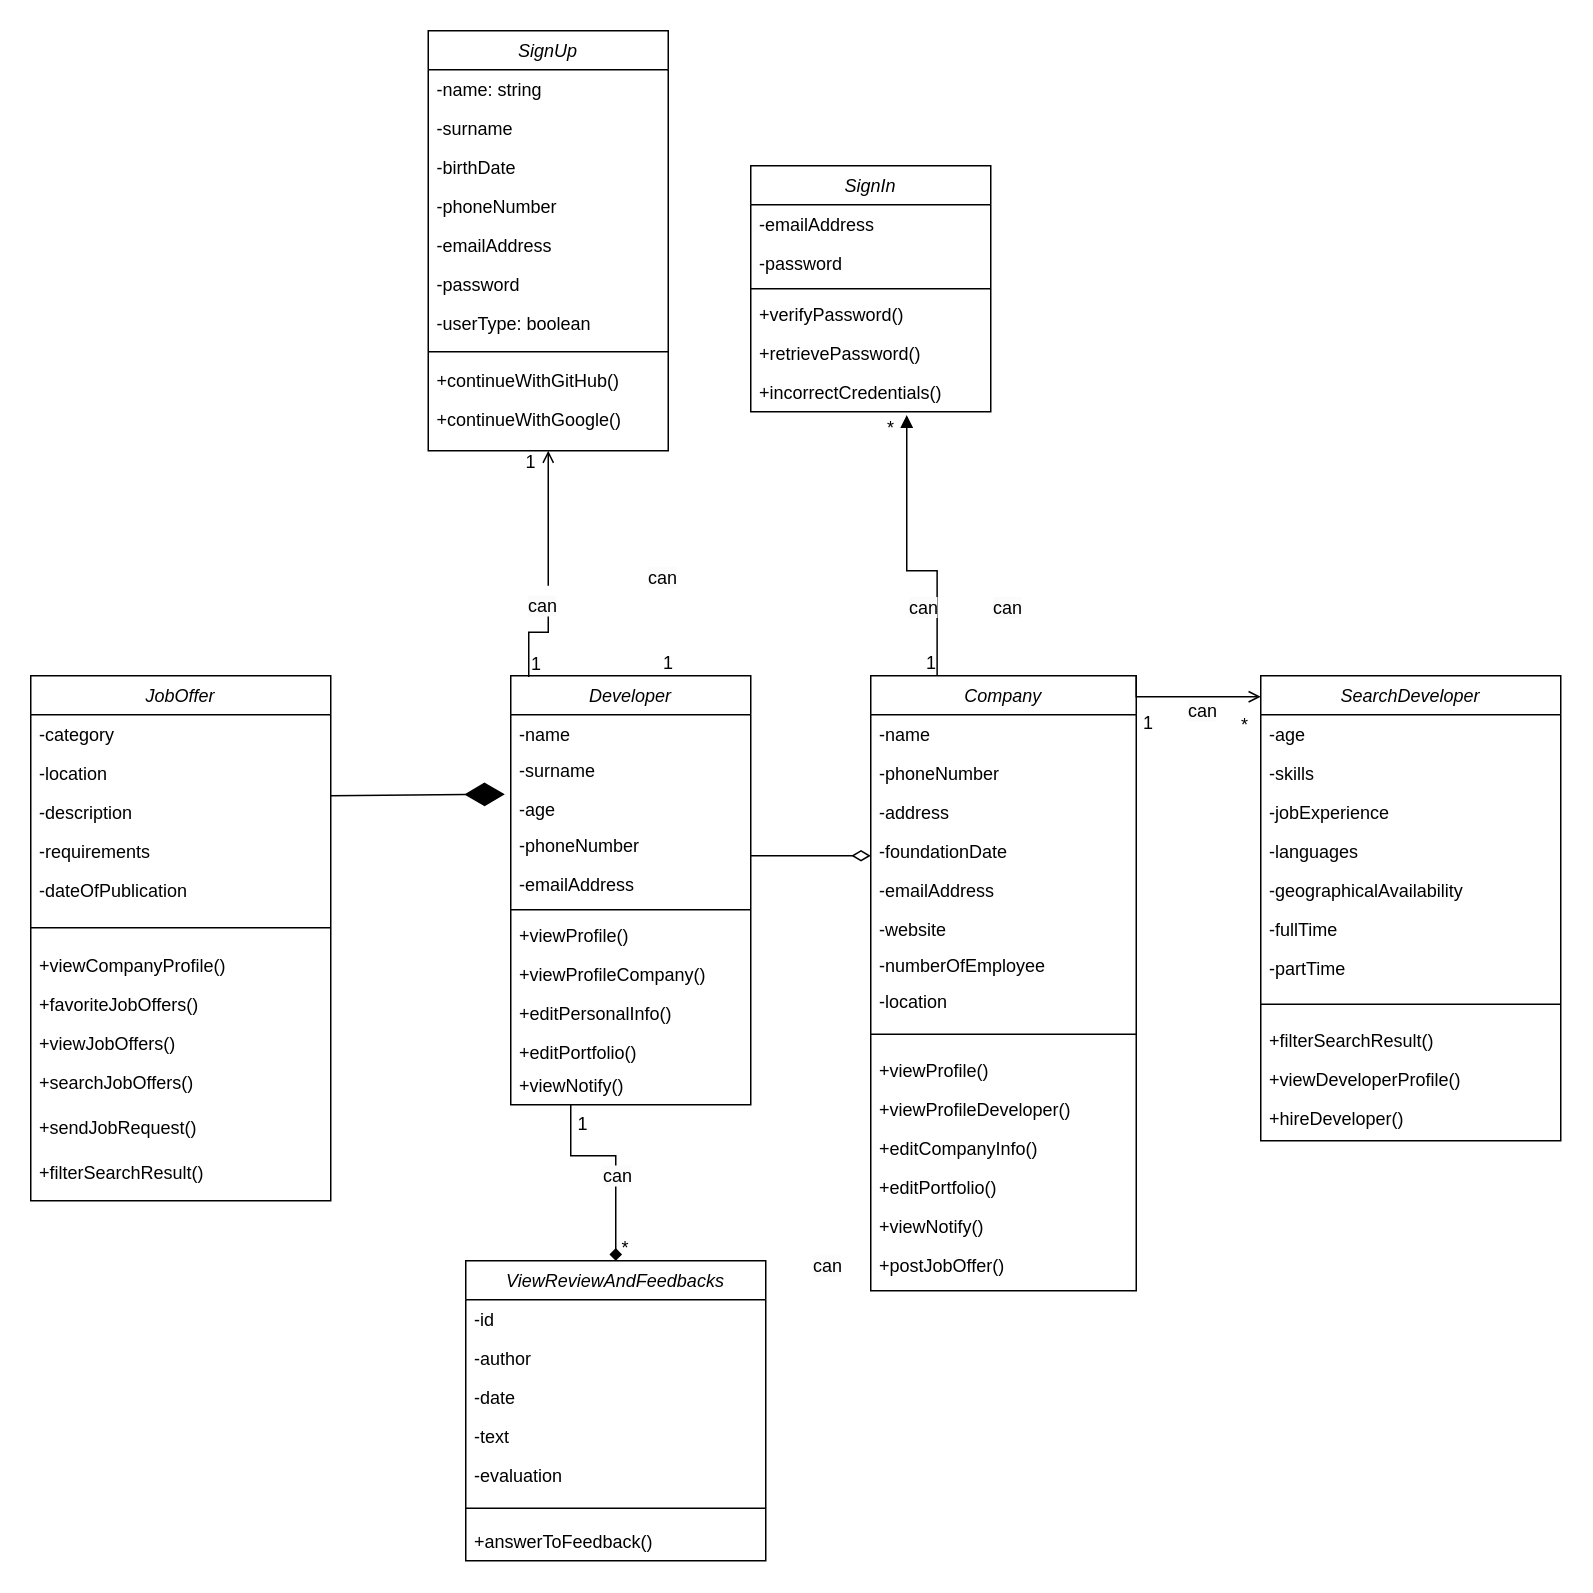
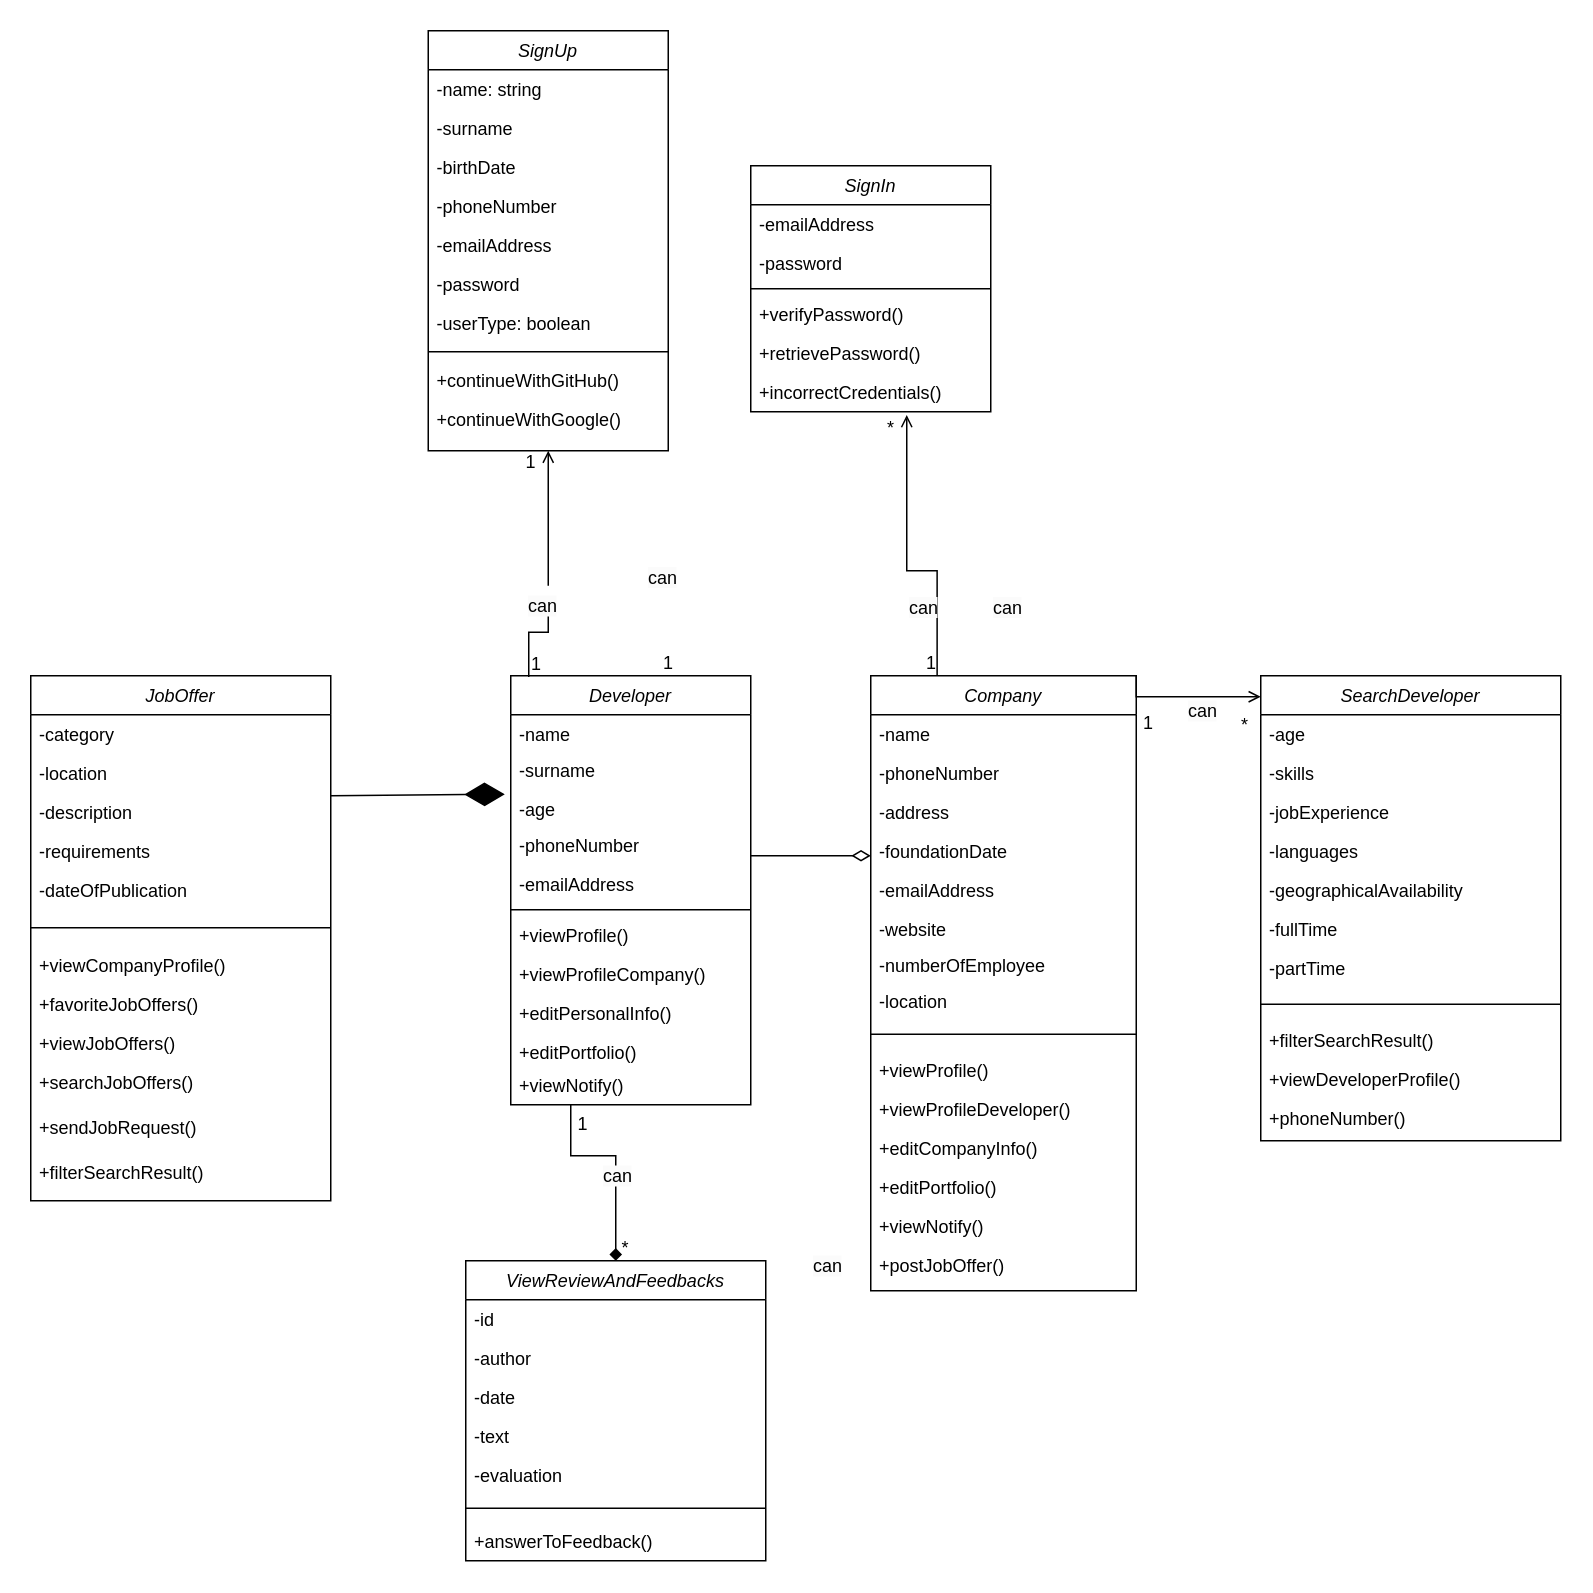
edge "Company" -> "+incorrectCredentials()": arrowhead block -> open
node "+hireDeveloper()": label "+hireDeveloper()" -> "+phoneNumber()"
